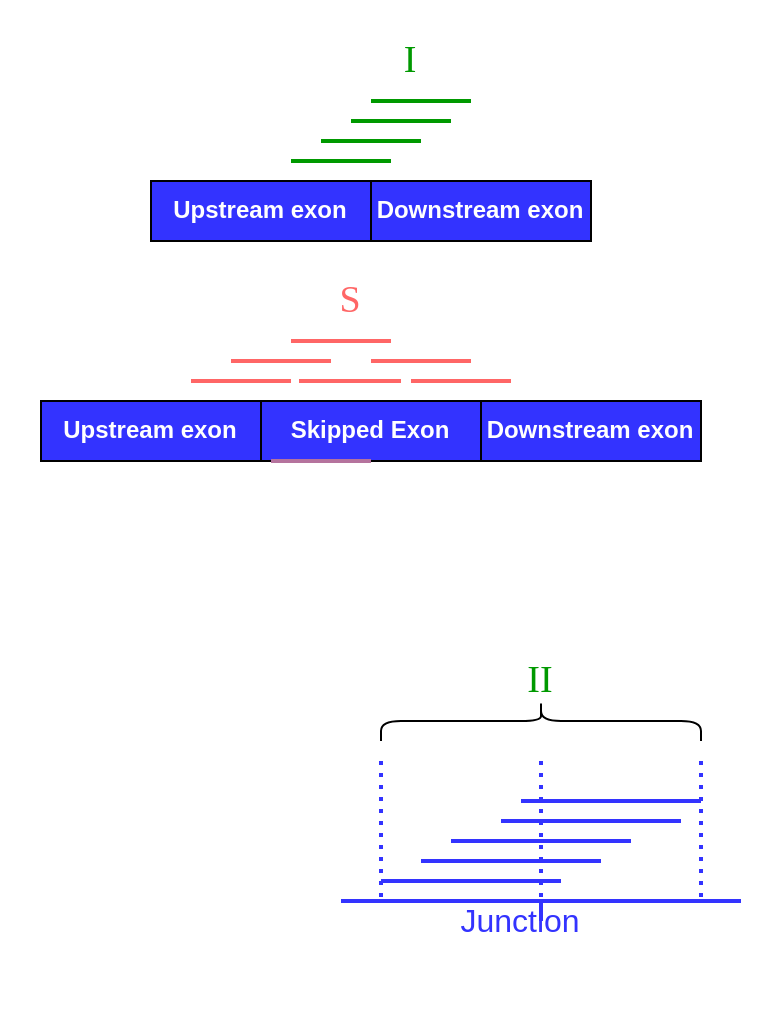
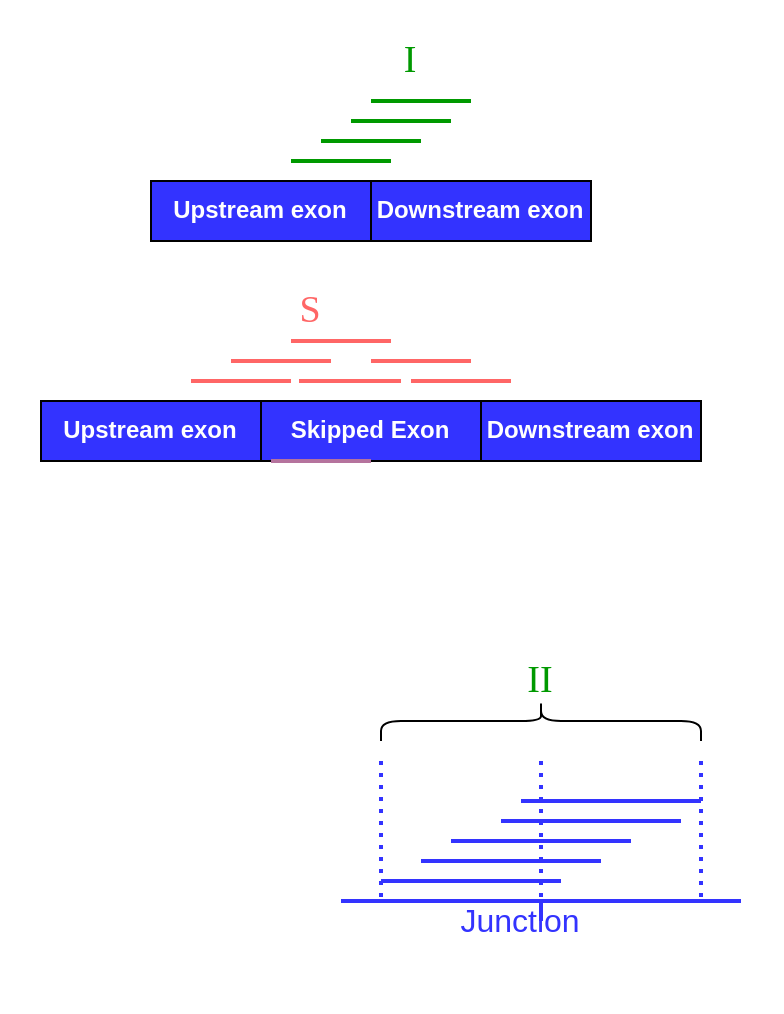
node "S": moved (351, 301) -> (311, 311)
